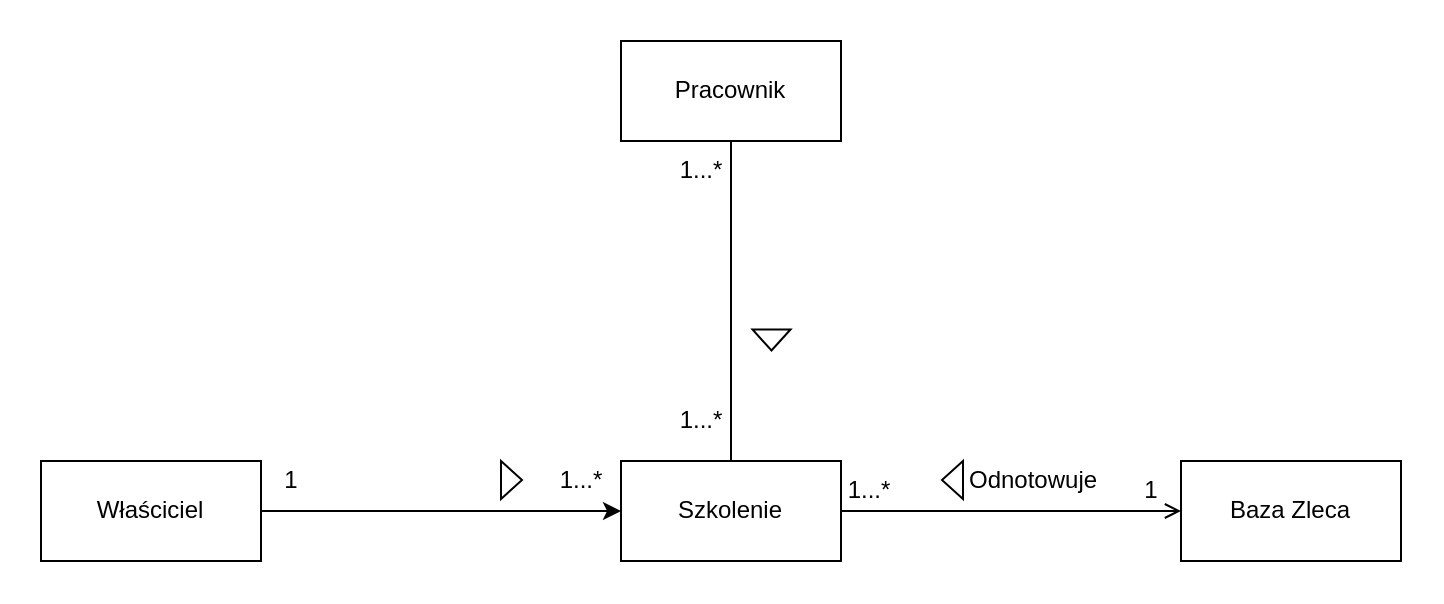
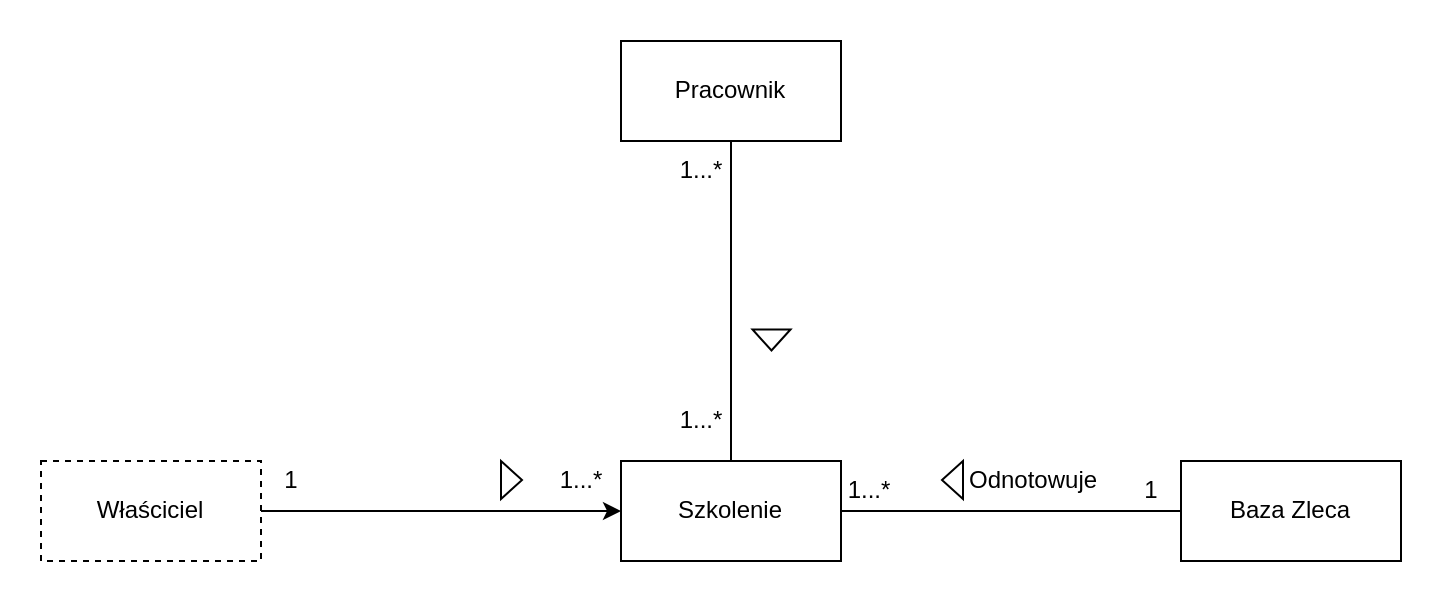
node "Właściciel": style solid -> dashed
edge "Szkolenie" -> "Baza Zleca": arrowhead open -> none
